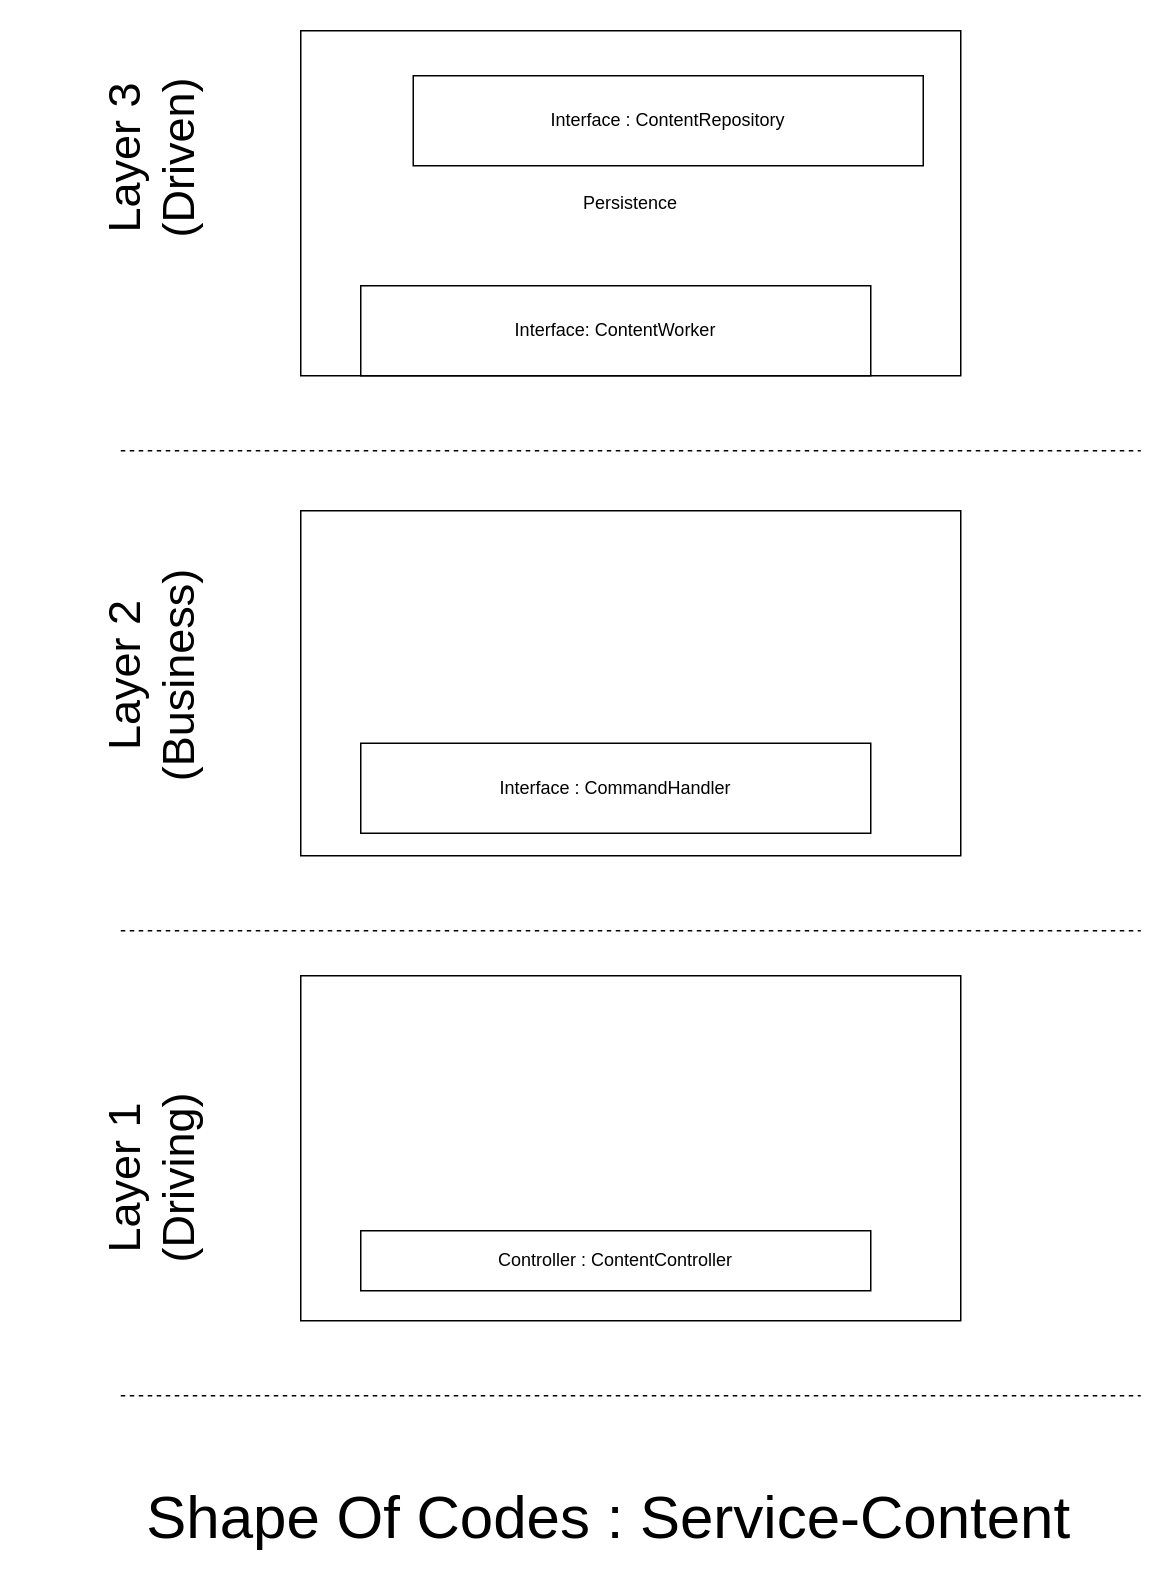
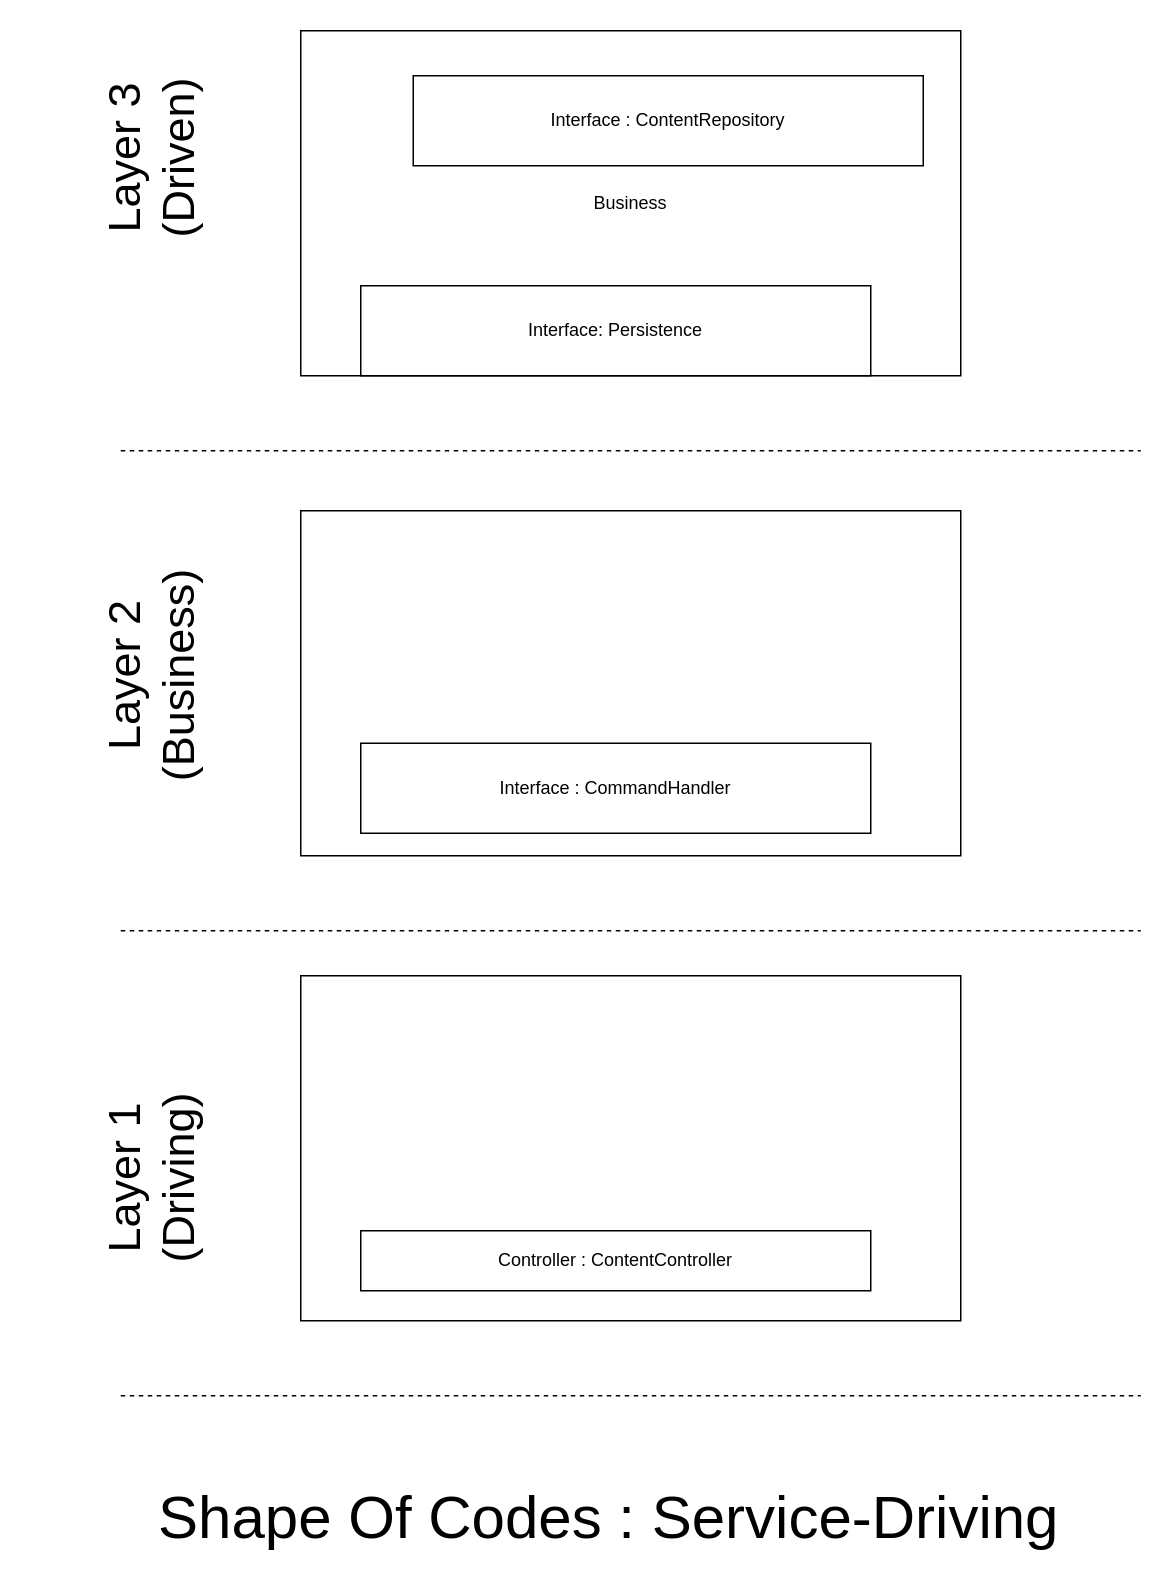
node "Persistence": label "Persistence" -> "Business"
node "Interface: ContentWorker": label "Interface: ContentWorker" -> "Interface: Persistence"
node "Shape Of Codes : Service-Content": label "Shape Of Codes : Service-Content" -> "Shape Of Codes : Service-Driving"
